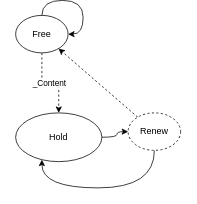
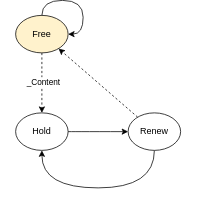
node "Free": fillcolor #ffffff -> #fff2cc
node "Renew": style dashed -> solid
node "Hold": size 86x49 -> 53x38
